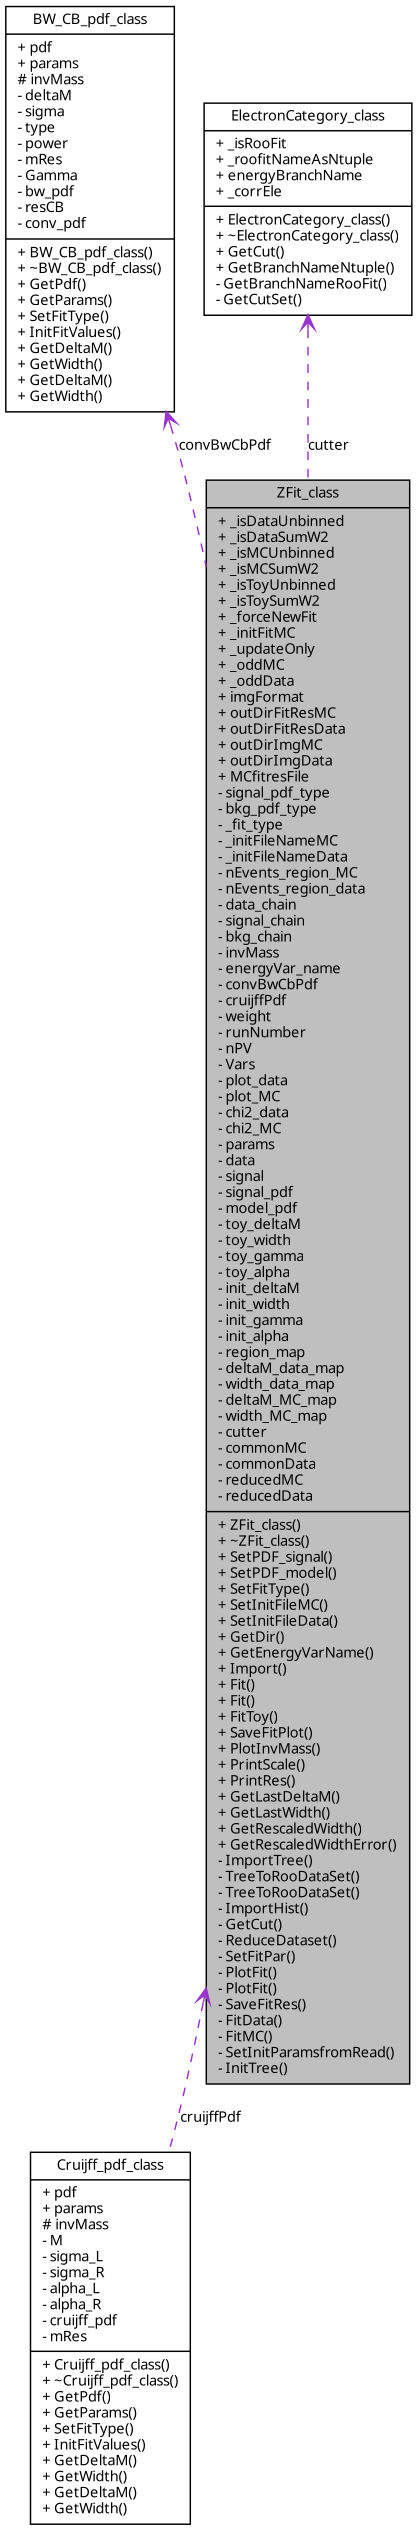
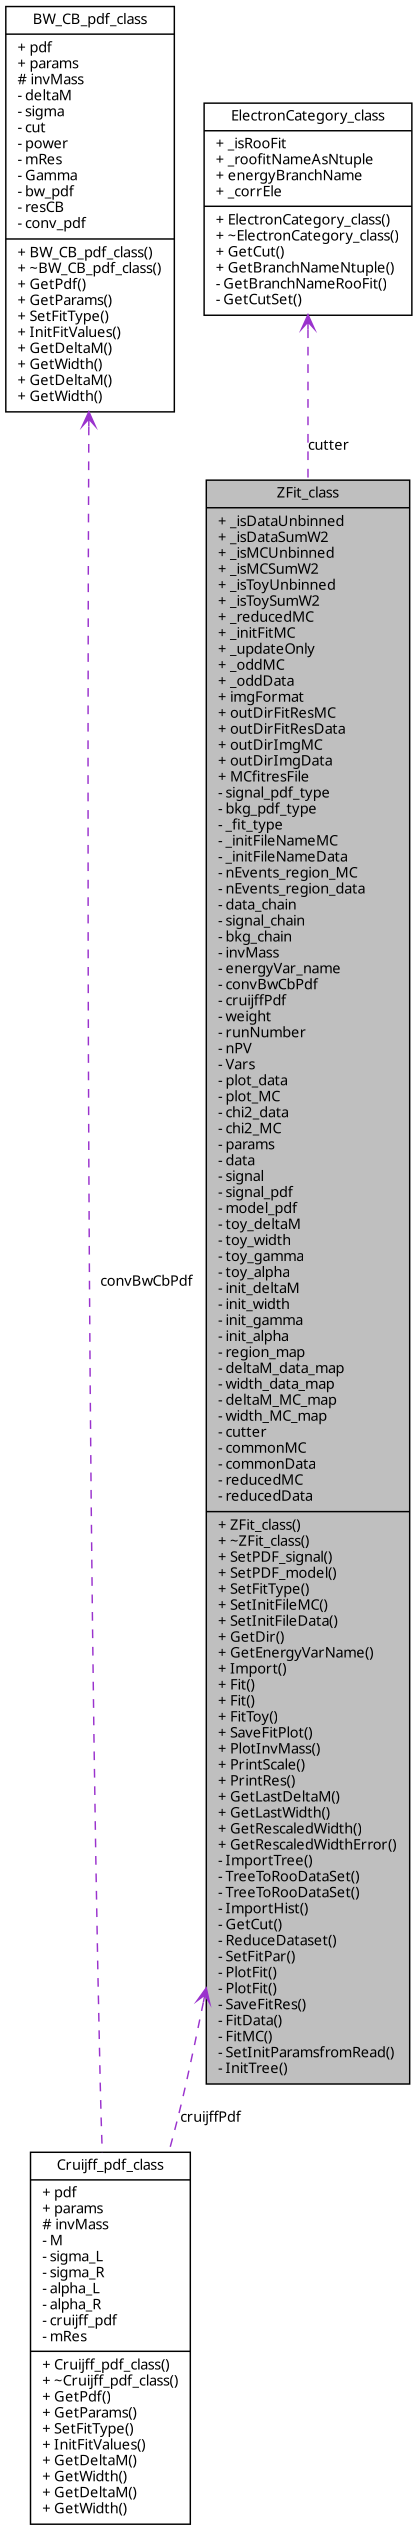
node "BW_CB_pdf_class": text "- type" -> "- cut"
edge "ZFit_class" -> "BW_CB_pdf_class": now "Cruijff_pdf_class" -> "BW_CB_pdf_class"
node "ZFit_class": text "+ _forceNewFit" -> "+ _reducedMC"
